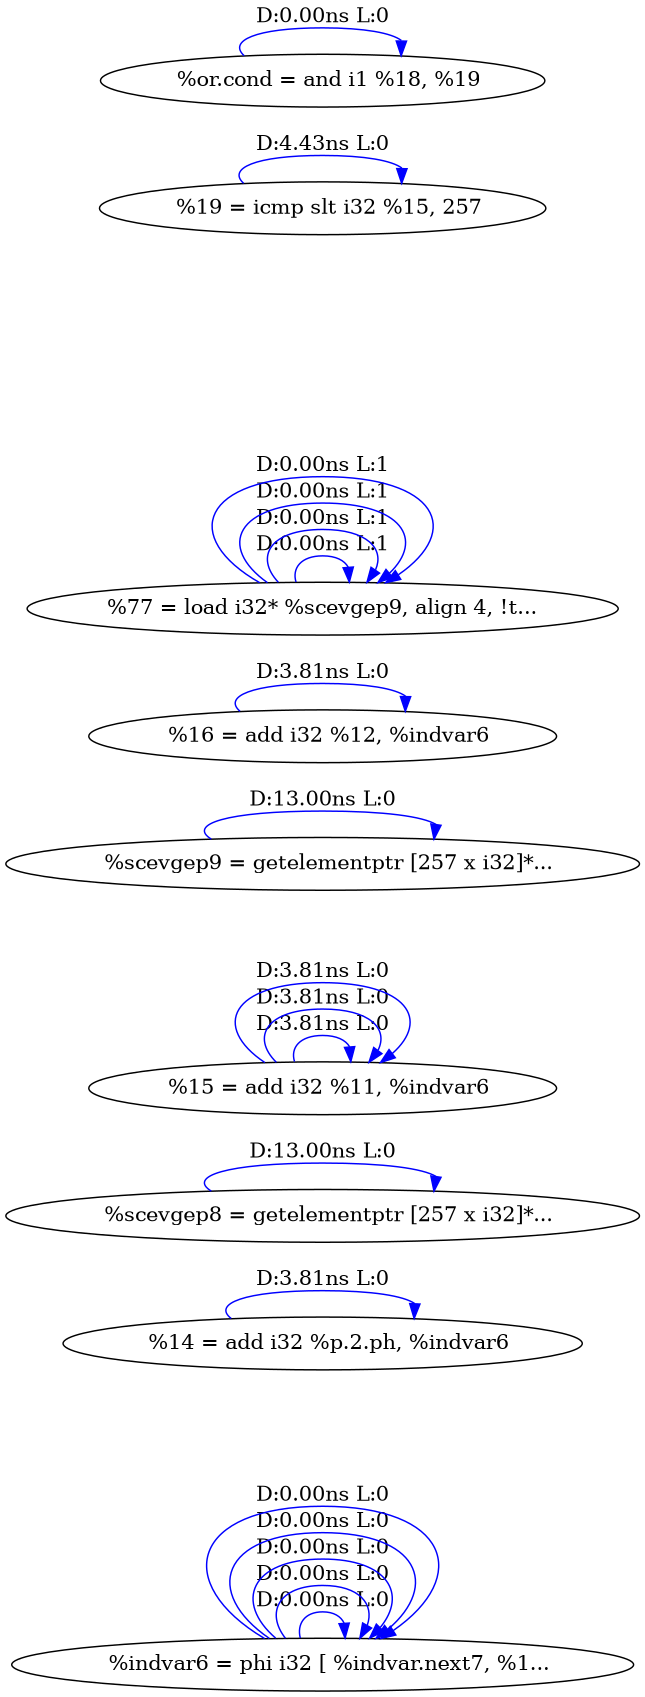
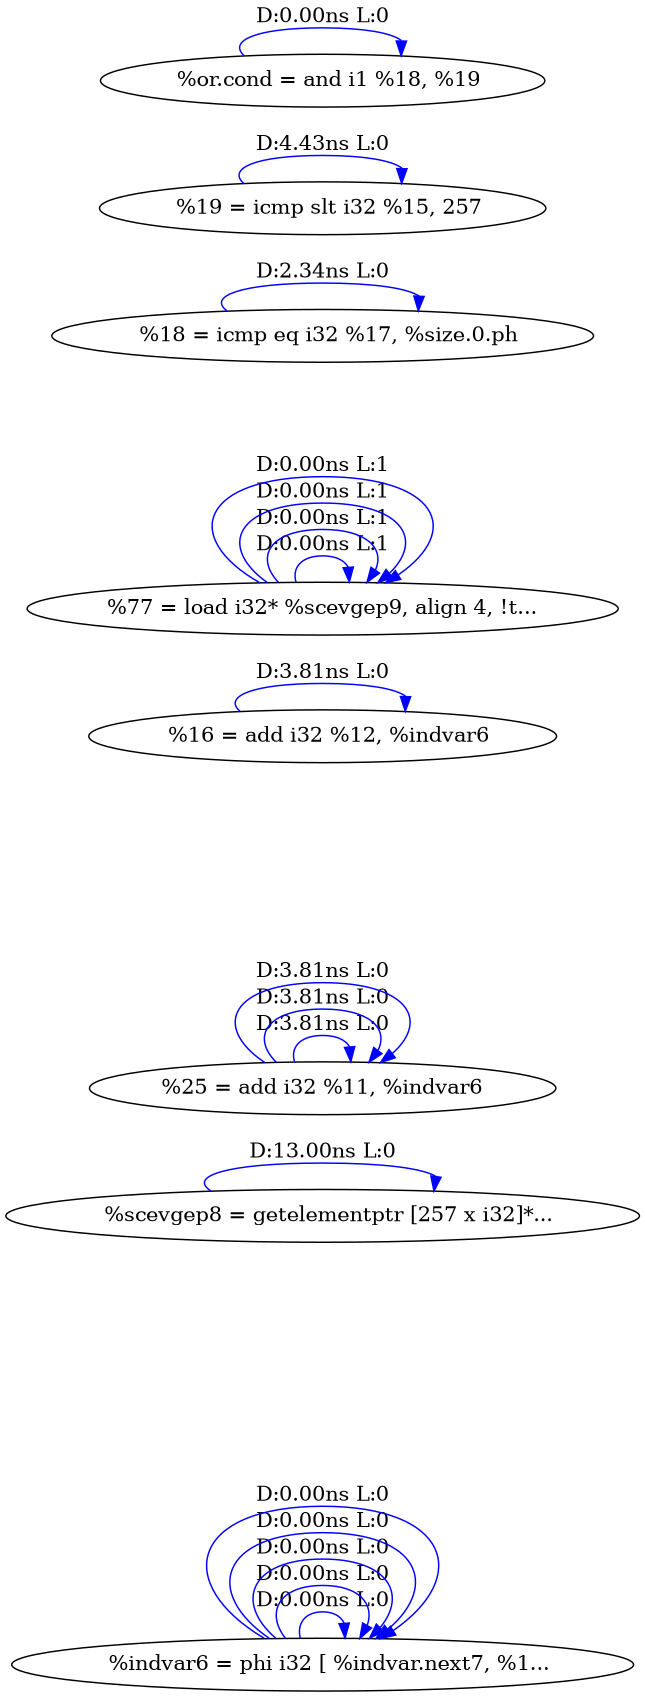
node "%18 = icmp eq i32 %17, %size.0.ph": added
node "%scevgep9 = getelementptr [257 x i32]*...": removed
node "%15 = add i32 %11, %indvar6": label "%15 = add i32 %11, %indvar6" -> "%25 = add i32 %11, %indvar6"
node "%14 = add i32 %p.2.ph, %indvar6": removed
